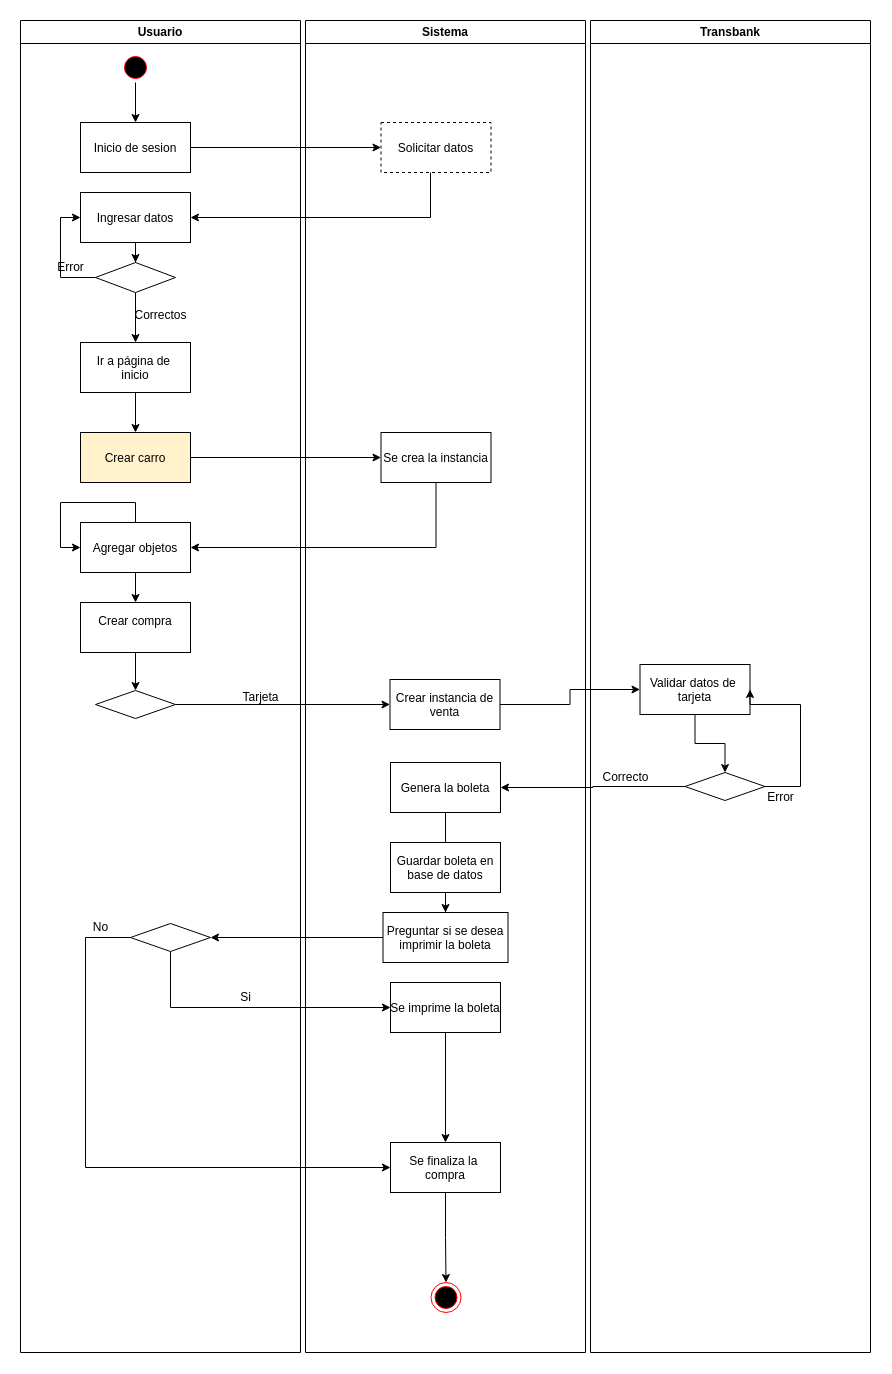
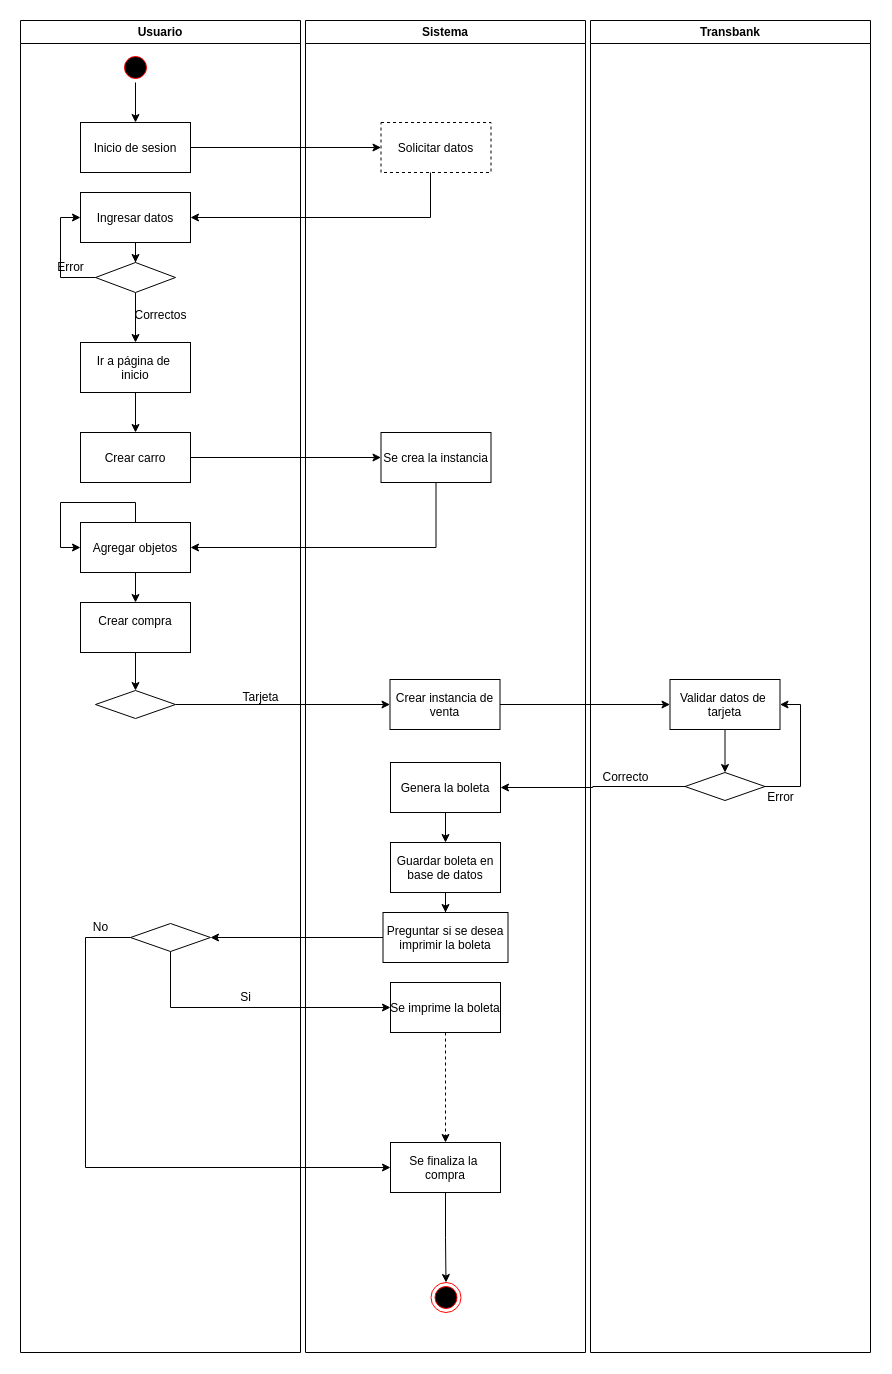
node "Crear carro": fillcolor #fff2cc -> #ffffff
node "Validar datos de tarjeta": moved (695, 690) -> (725, 705)
edge "Genera la boleta" -- "Guardar boleta en base de datos": arrowhead none -> classic
edge "Se imprime la boleta" -> "Se finaliza la compra": style solid -> dashed
